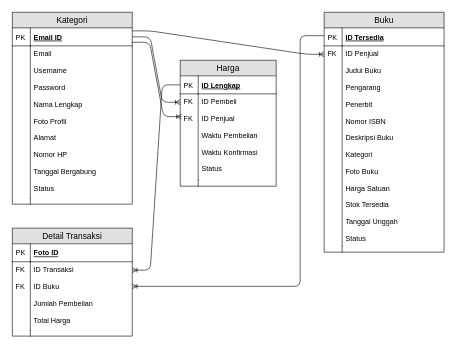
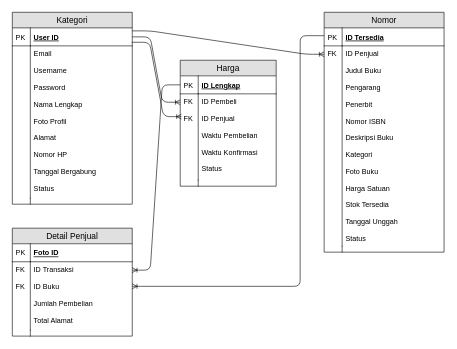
node "Buku": label "Buku" -> "Nomor"
node "Email ID": label "Email ID" -> "User ID"
node "Detail Transaksi": label "Detail Transaksi" -> "Detail Penjual"
node "ID Transaksi ID Buku Jumlah Pembelian Total Harga": label "ID Transaksi ID Buku Jumlah Pembelian Total Harga" -> "ID Transaksi ID Buku Jumlah Pembelian Total Alamat"
